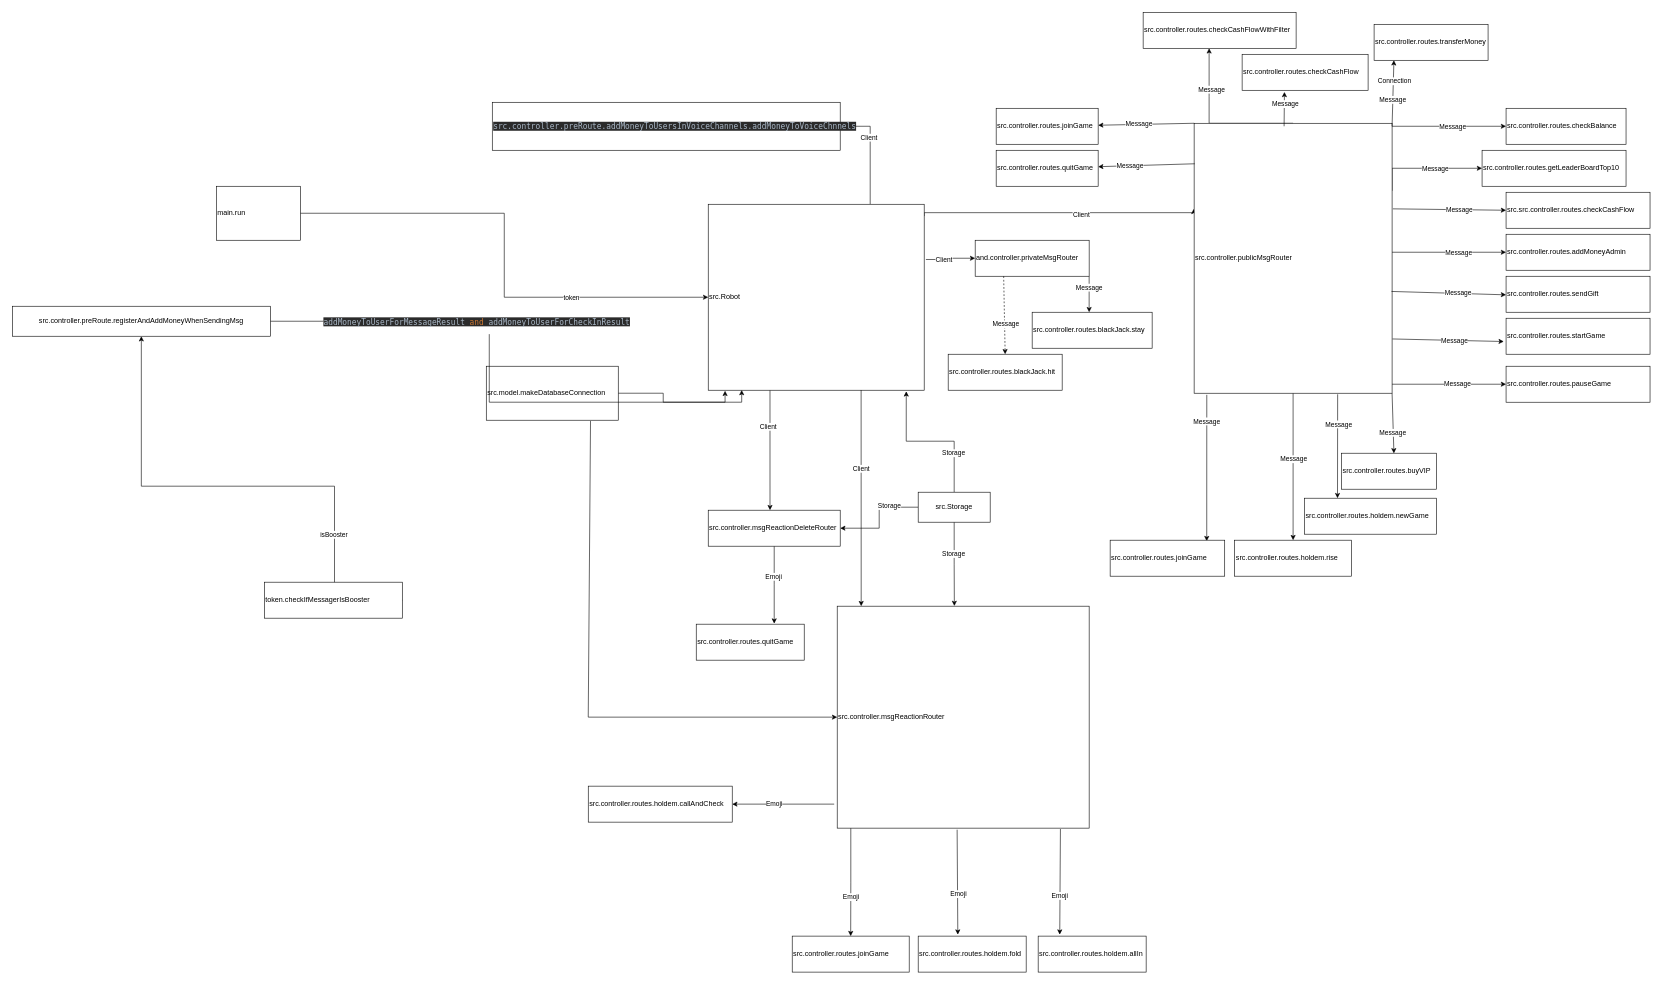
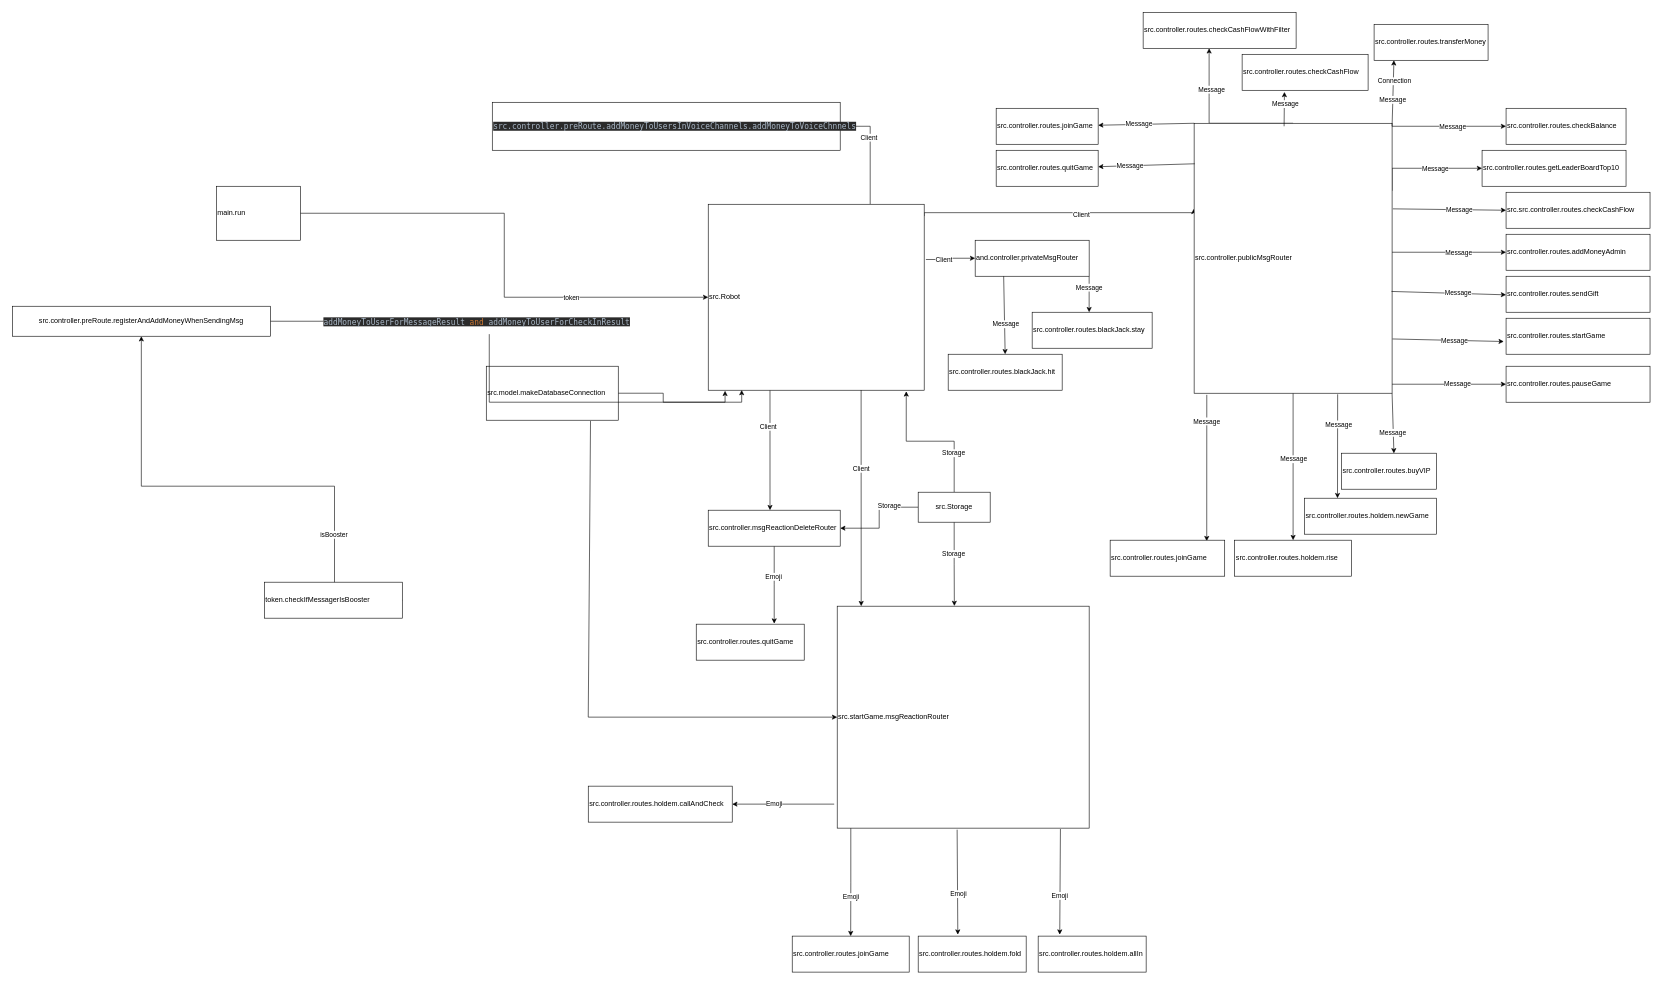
edge "and.controller.privateMsgRouter" -> "src.controller.routes.blackJack.hit": style dashed -> solid
node "src.controller.msgReactionRouter": label "src.controller.msgReactionRouter" -> "src.startGame.msgReactionRouter"
